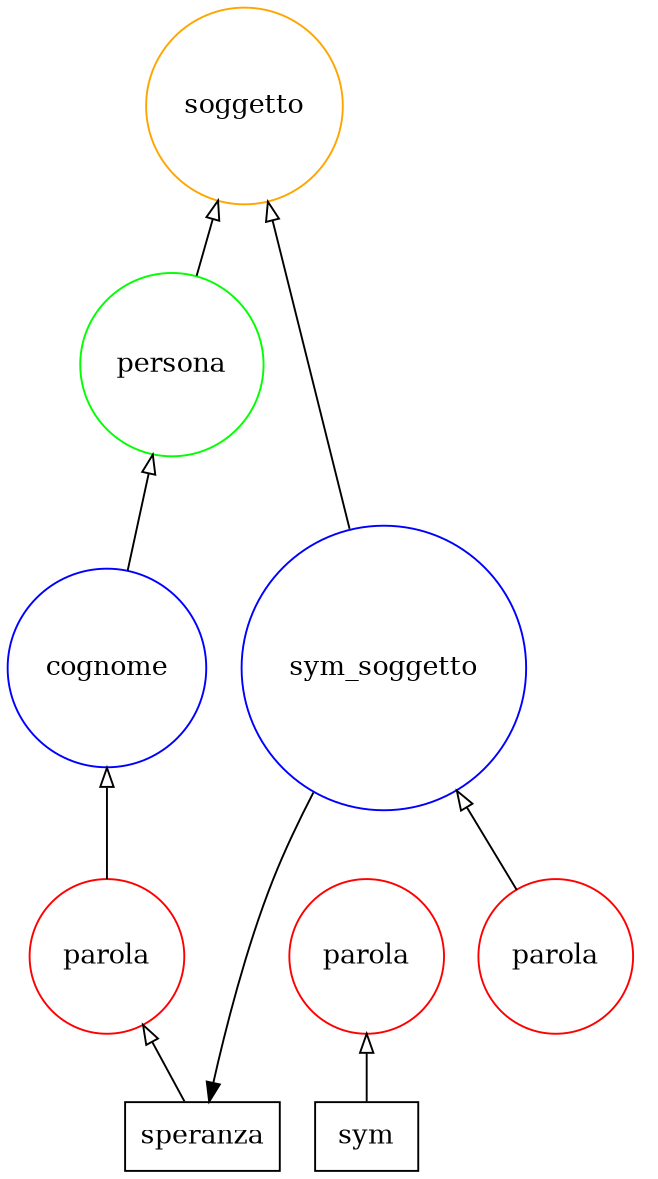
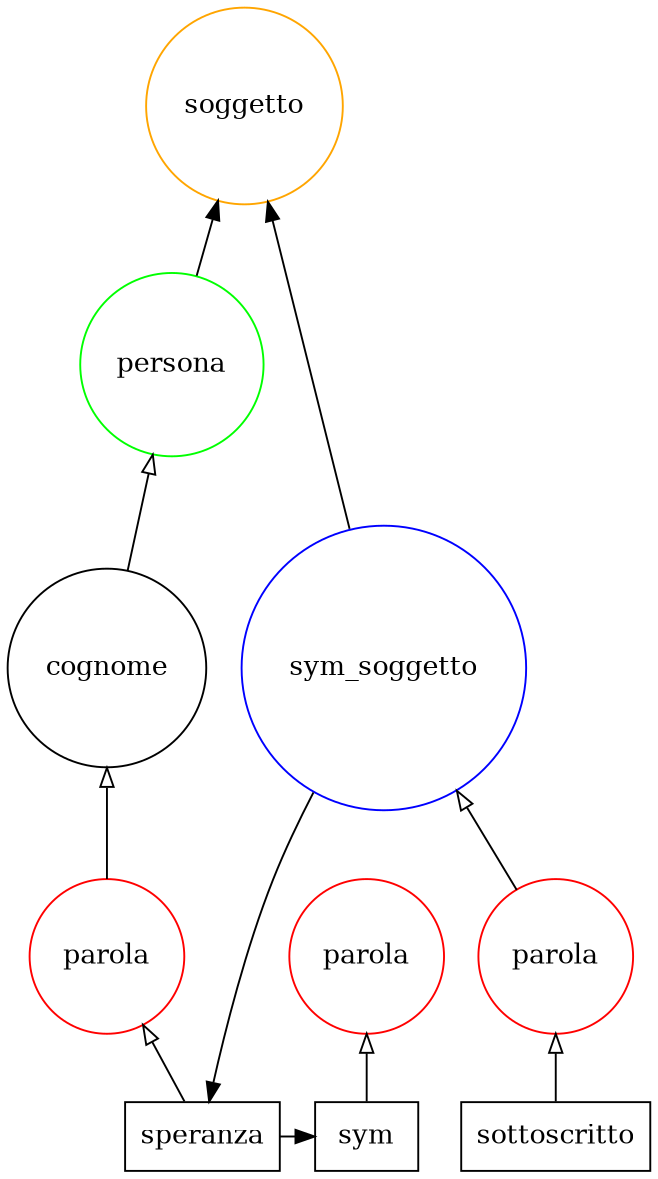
edge "persona" -> "soggetto": arrowhead empty -> normal
edge "sym_soggetto" -> "soggetto": arrowhead empty -> normal
node "cognome": color blue -> black
edge "speranza" -> "sym": added
node "sottoscritto": added
